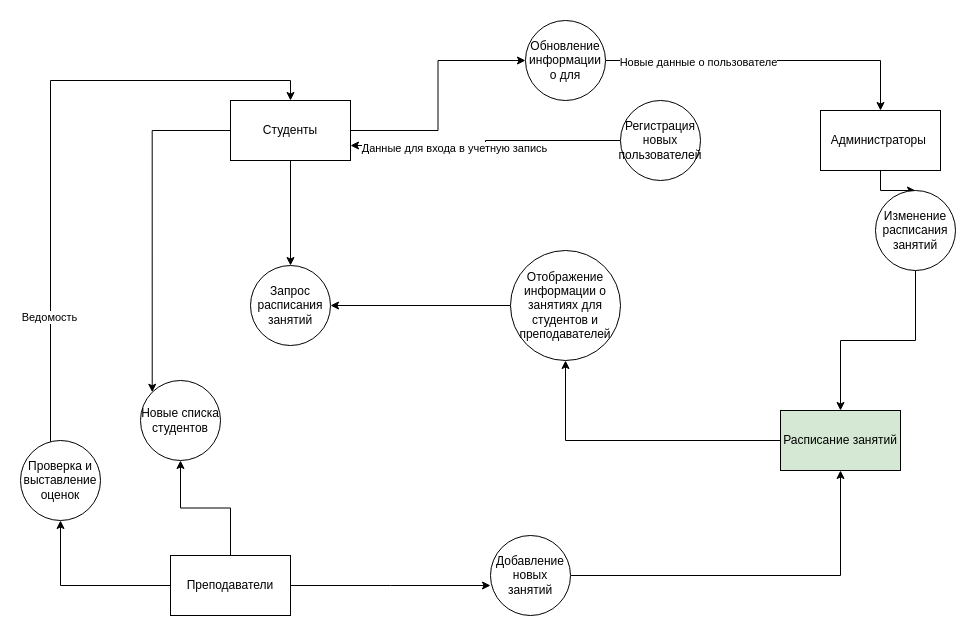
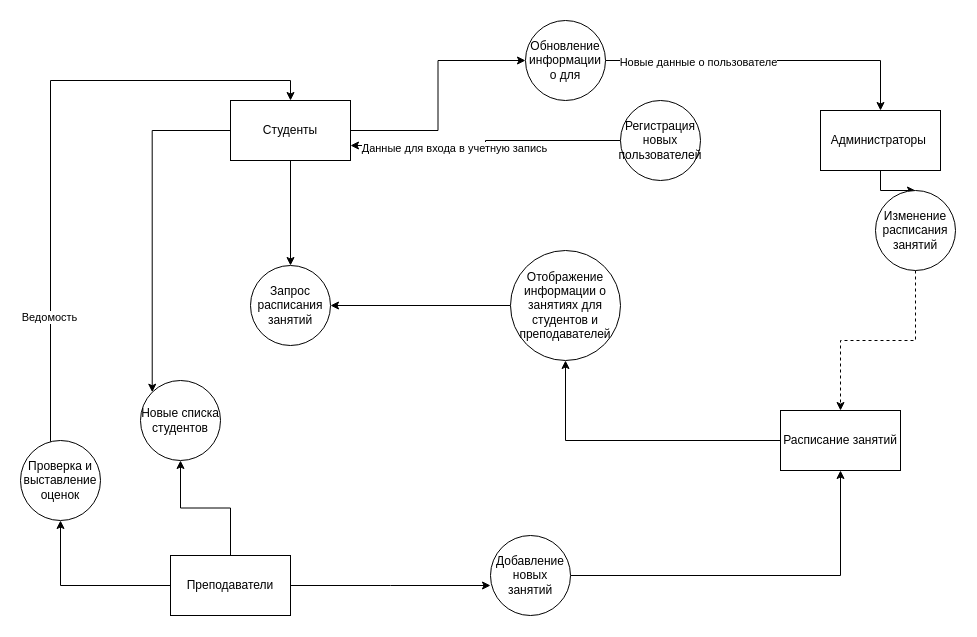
edge "Изменение расписания занятий" -> "Расписание занятий": style solid -> dashed
node "Расписание занятий": fillcolor #d5e8d4 -> #ffffff
